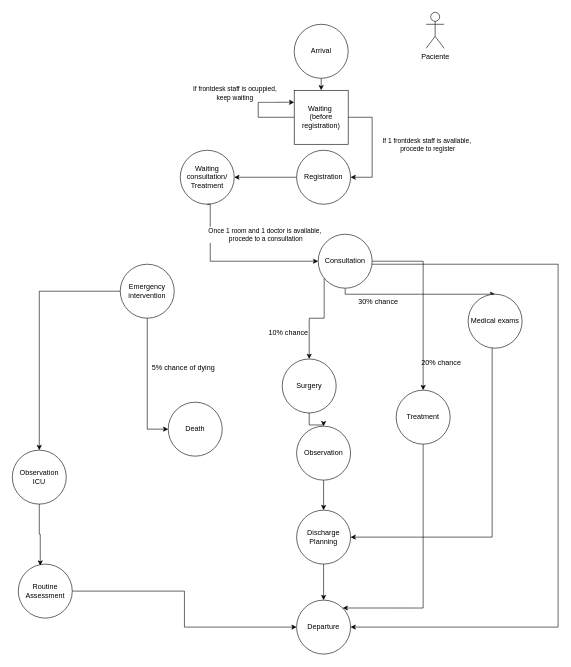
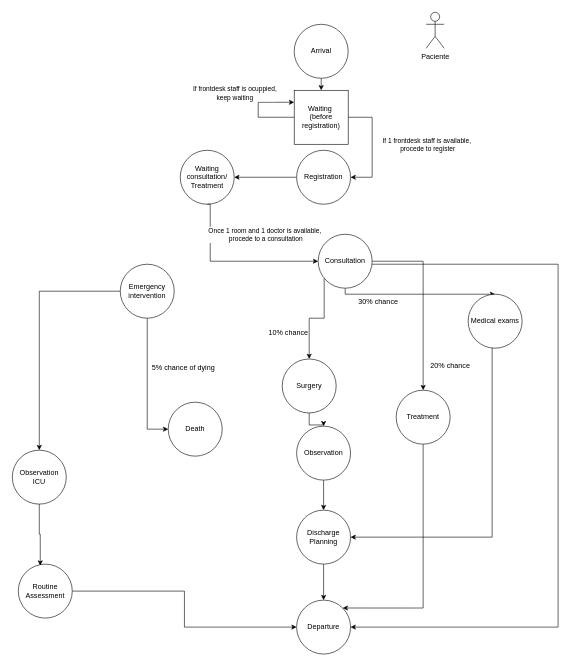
node "20% chance": moved (441, 363) -> (450, 366)
